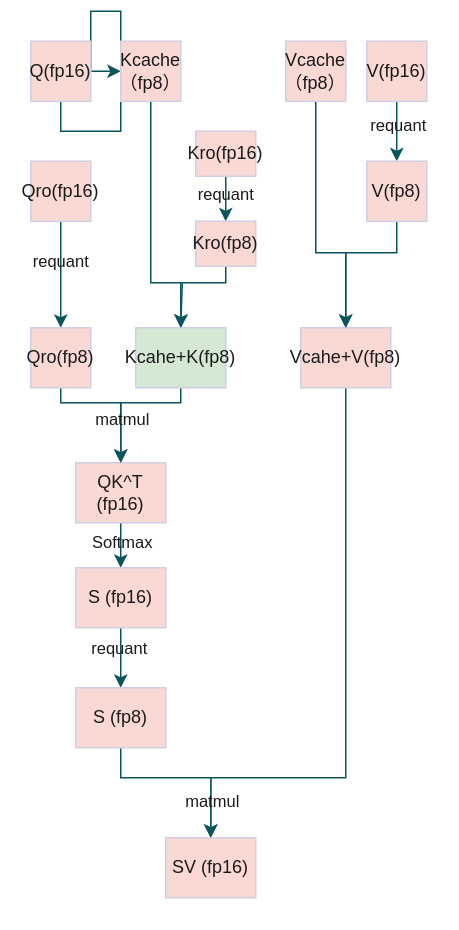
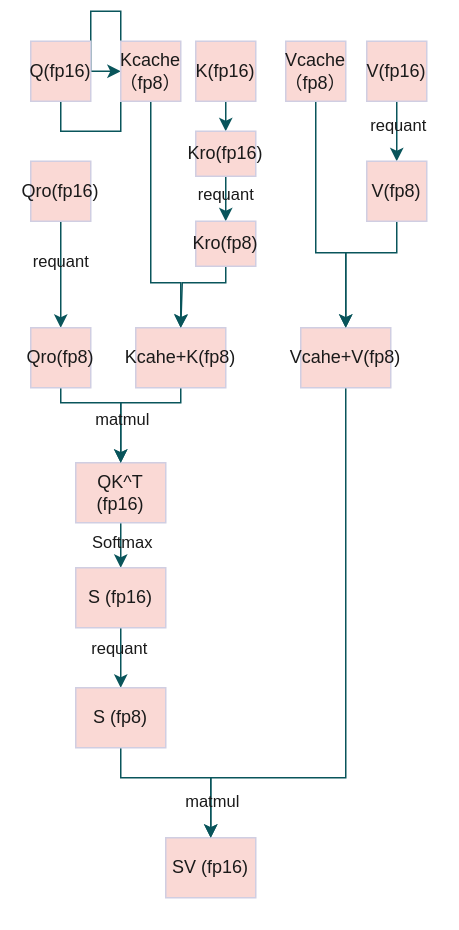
node "K(fp16)": added
edge "K(fp16)" -> "Kro(fp16)": added
node "Kcahe+K(fp8)": fillcolor #d5e8d4 -> #fad9d5
